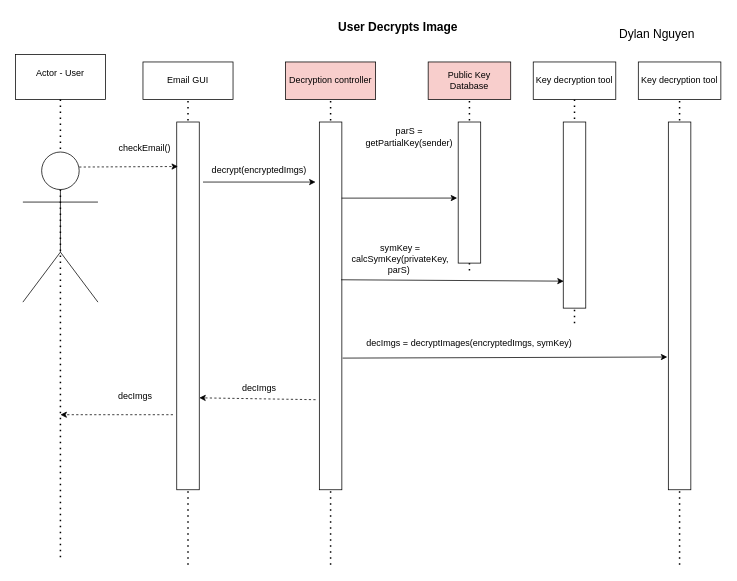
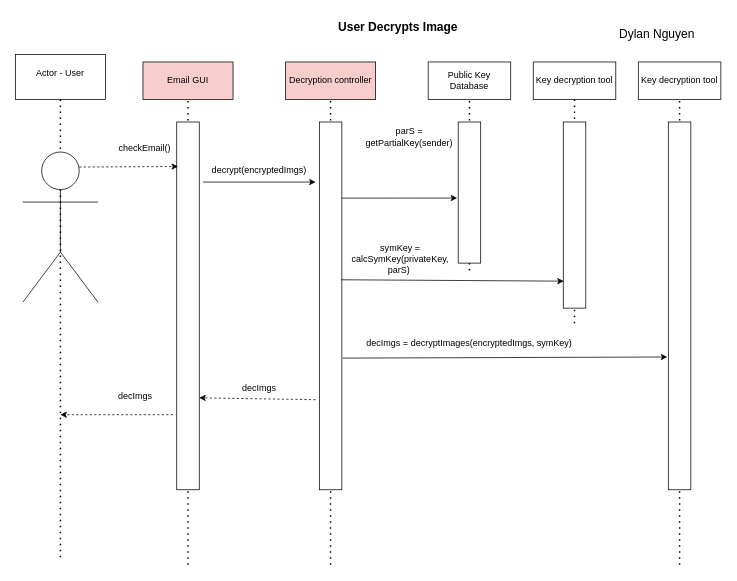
node "Email GUI": fillcolor #ffffff -> #f8cecc
node "Public Key Database": fillcolor #f8cecc -> #ffffff
